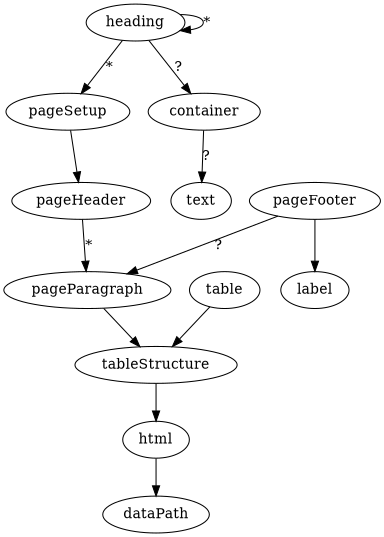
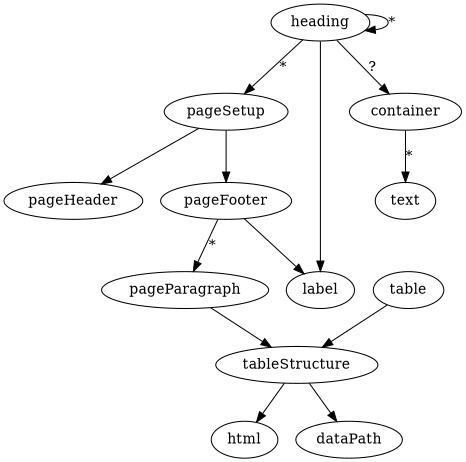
edge "pageSetup" -> "pageFooter": added
edge "heading" -> "label": added
edge "container" -> "text": label "?" -> "*"
edge "pageHeader" -> "pageParagraph": removed, label "*"
edge "pageFooter" -> "pageParagraph": label "?" -> "*"
edge "html" -> "dataPath": now "tableStructure" -> "dataPath"
